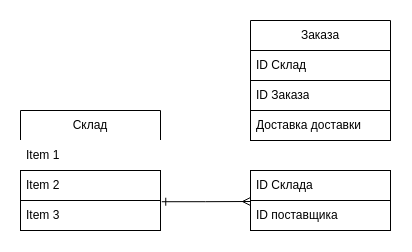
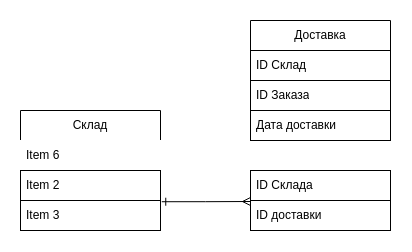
node "Заказа": label "Заказа" -> "Доставка"
node "Доставка доставки": label "Доставка доставки" -> "Дата доставки"
node "Item 1": label "Item 1" -> "Item 6"
node "ID поставщика": label "ID поставщика" -> "ID доставки"
